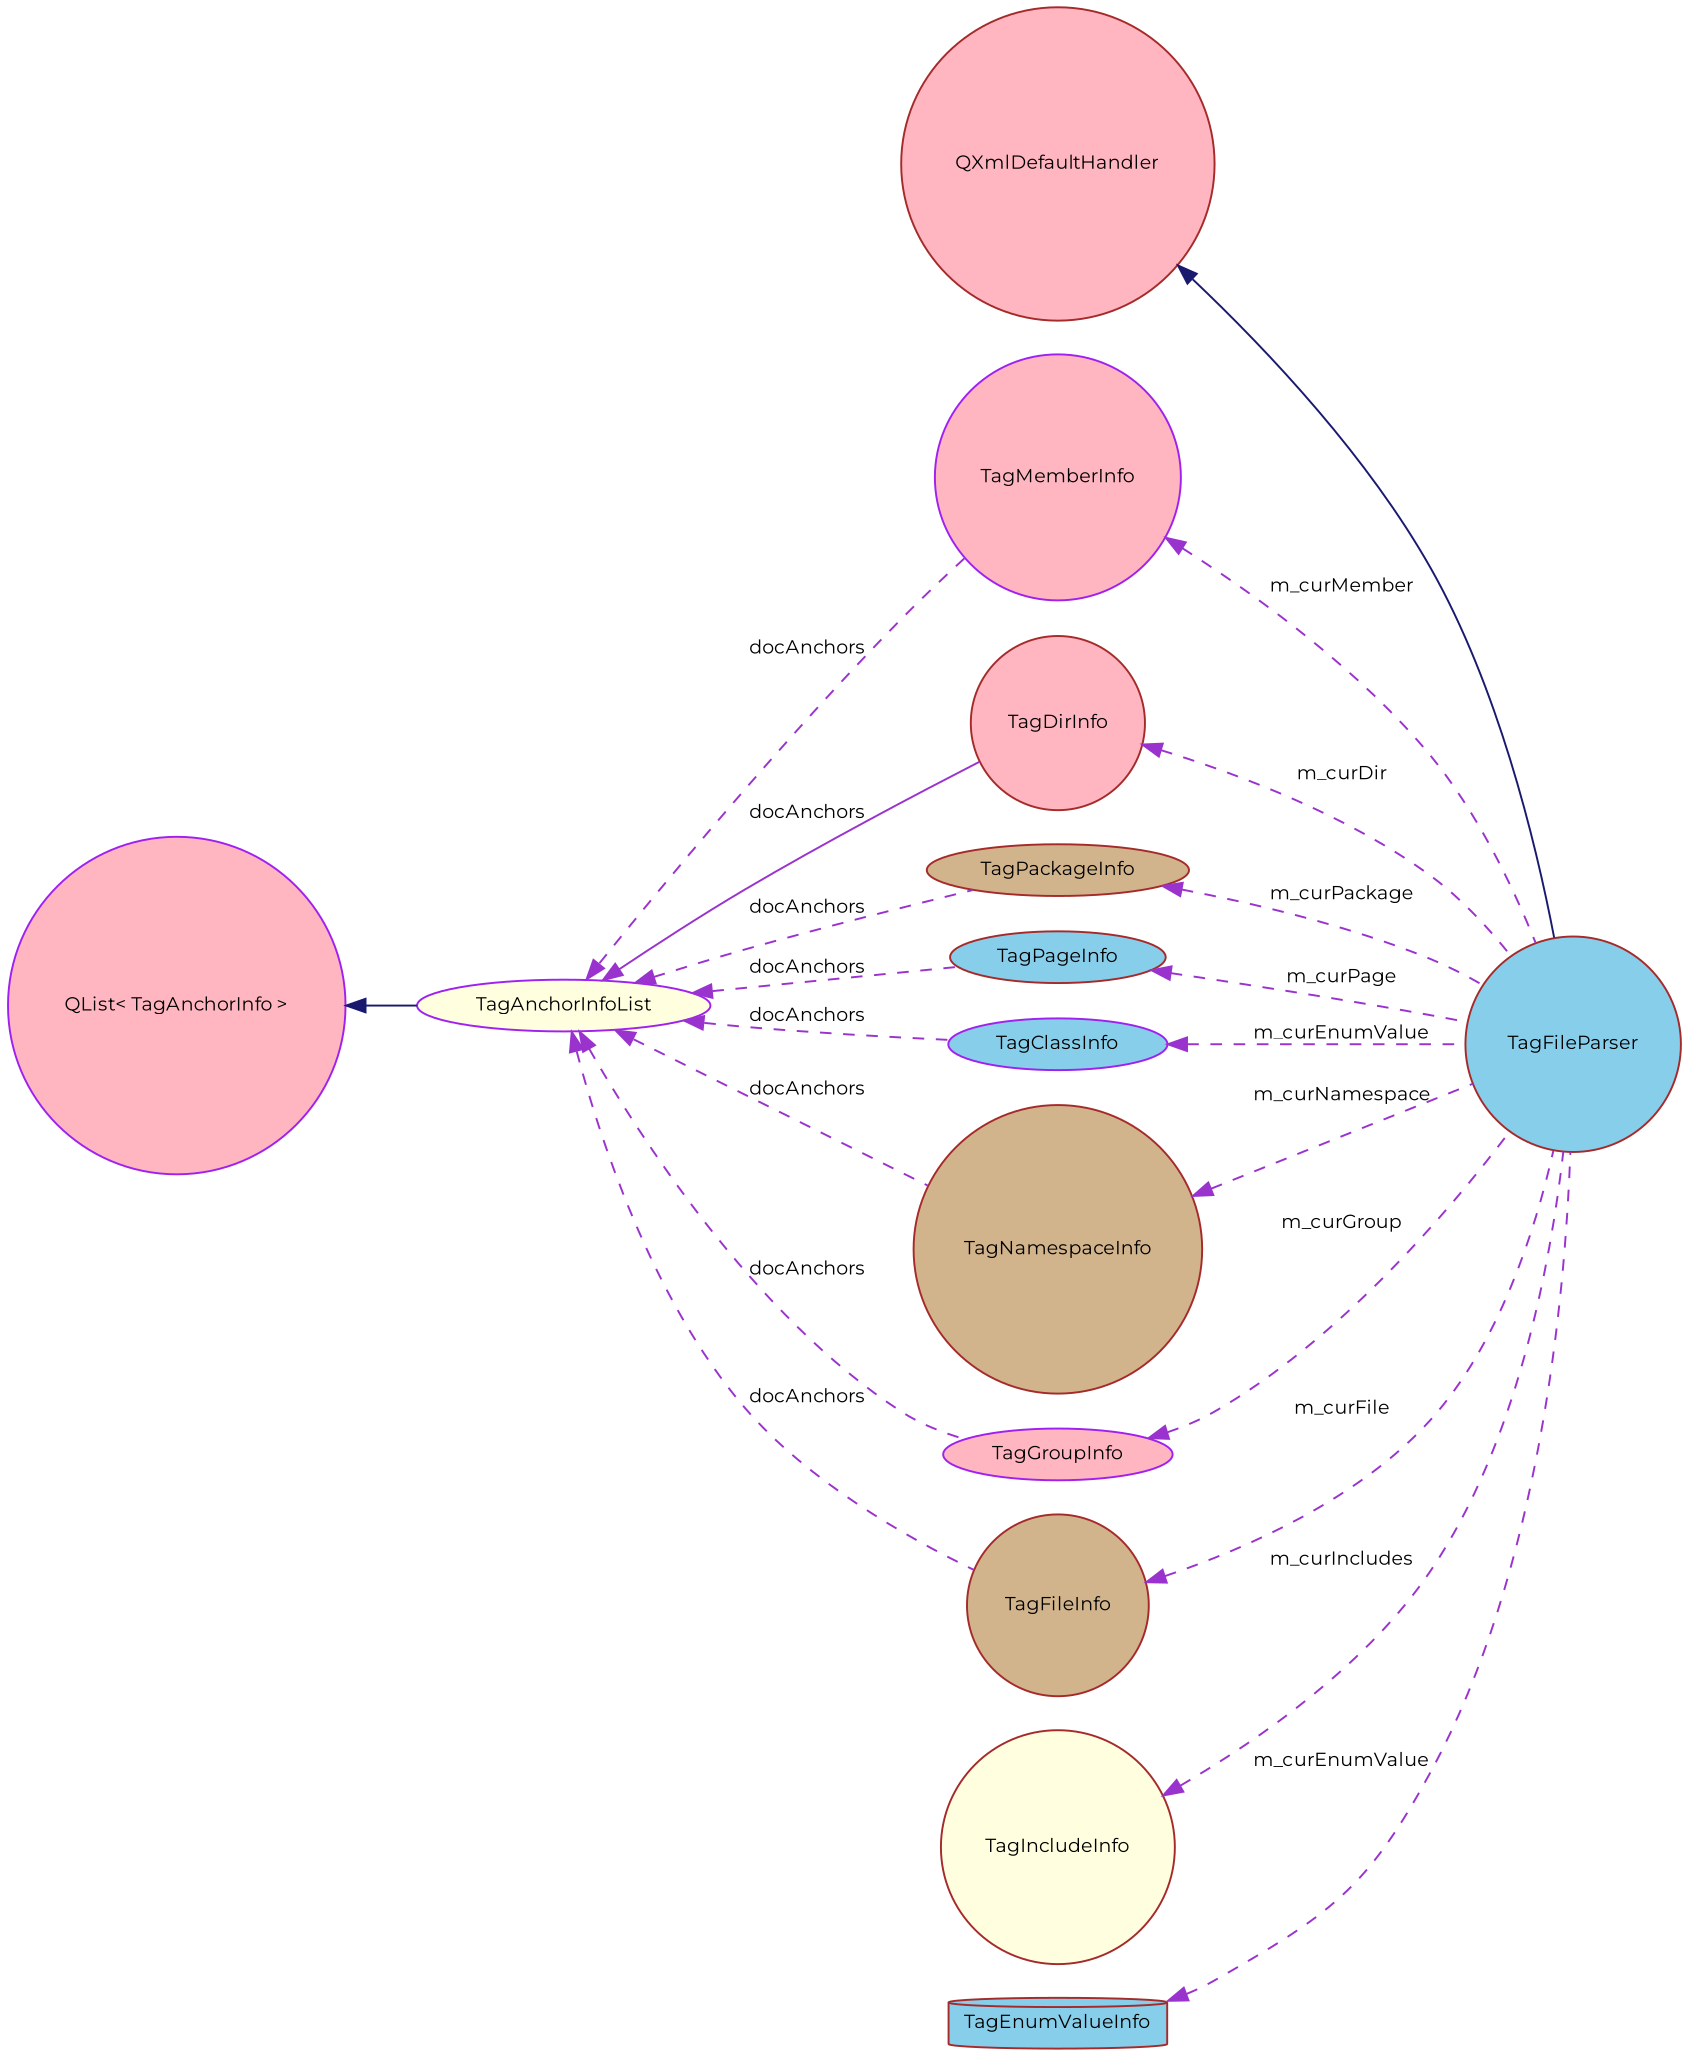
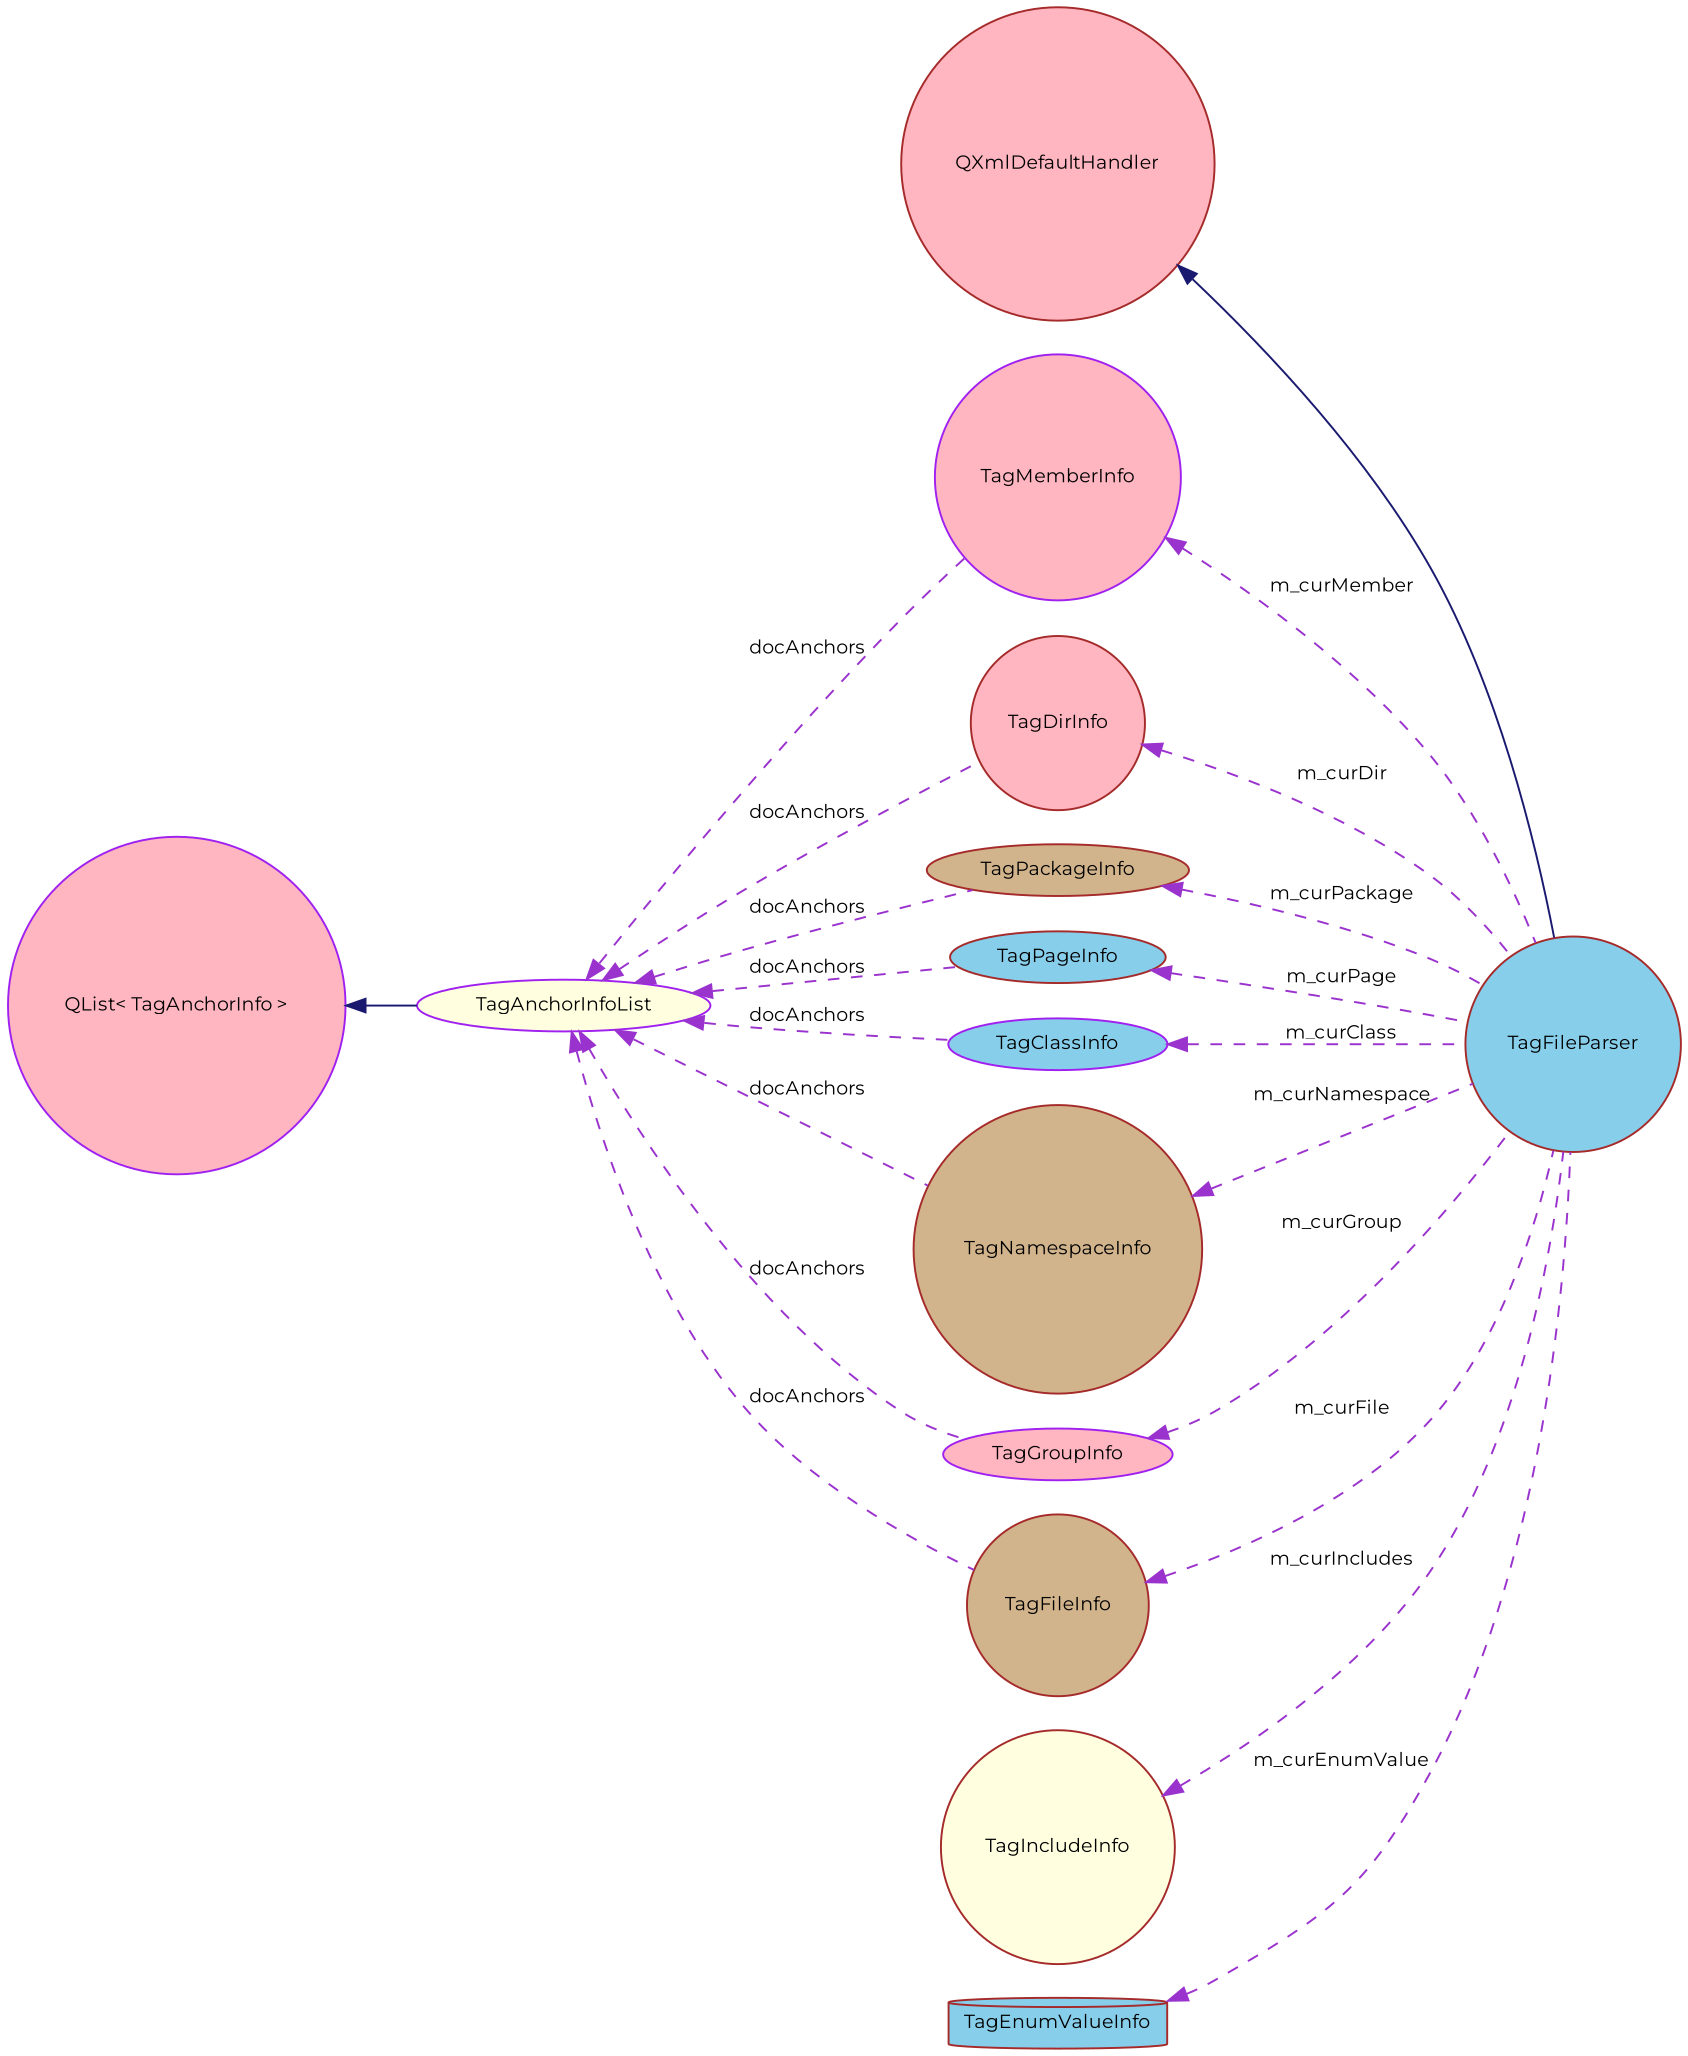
edge "TagDirInfo" -> "TagAnchorInfoList": style solid -> dashed
edge "TagFileParser" -> "TagClassInfo": label " m_curEnumValue" -> " m_curClass"
